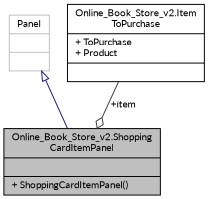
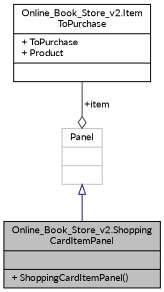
edge "Online_Book_Store_v2.Item" -> "Online_Book_Store_v2.Shopping": now "Online_Book_Store_v2.Item" -> "Panel"
